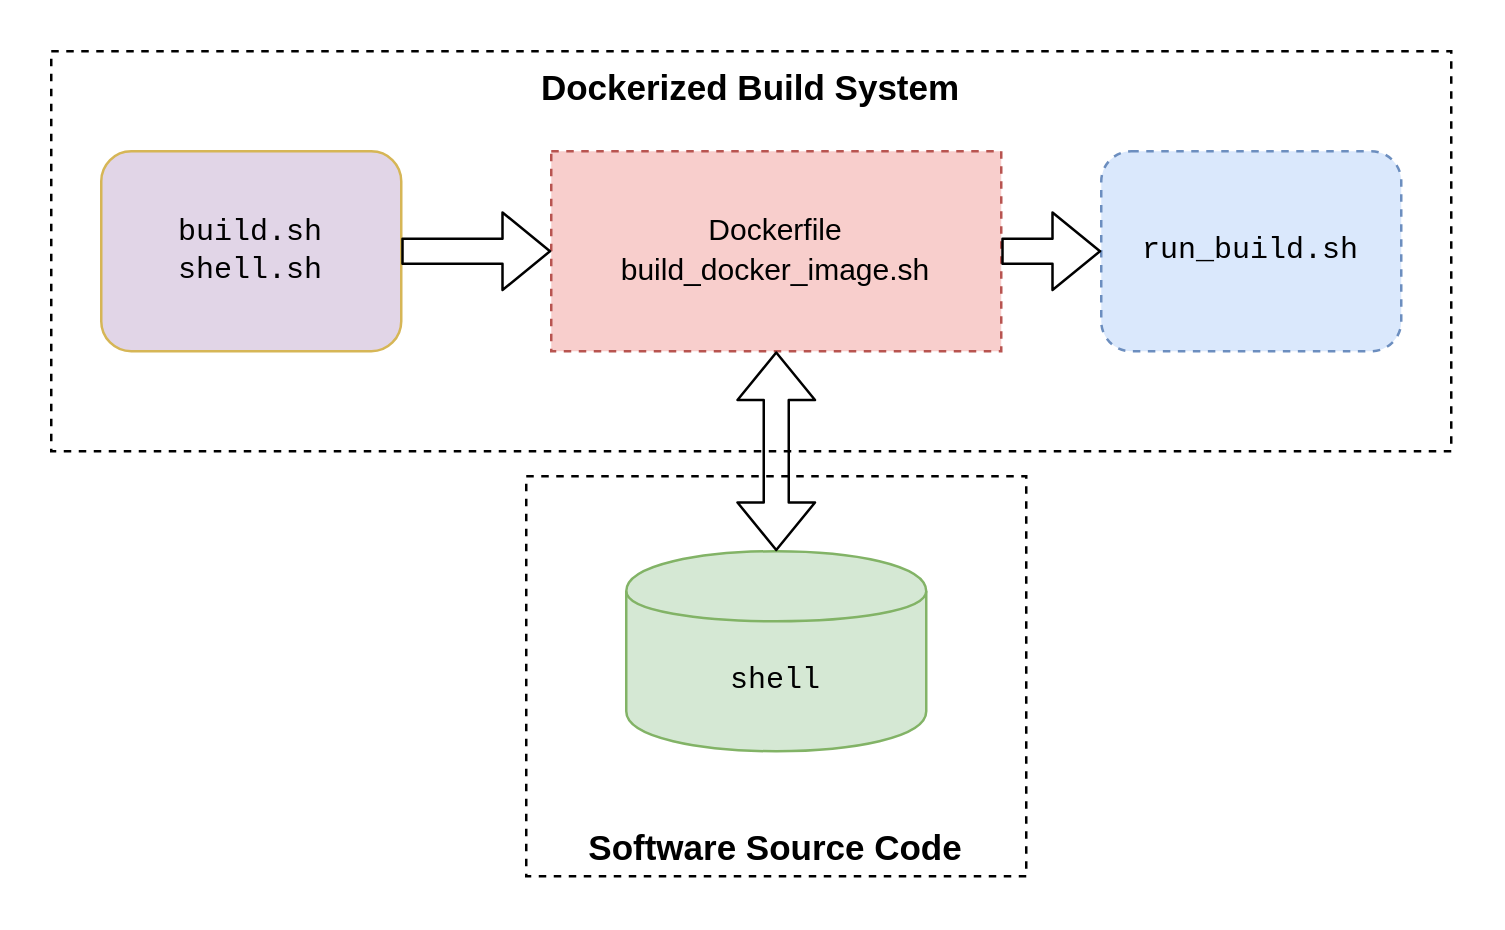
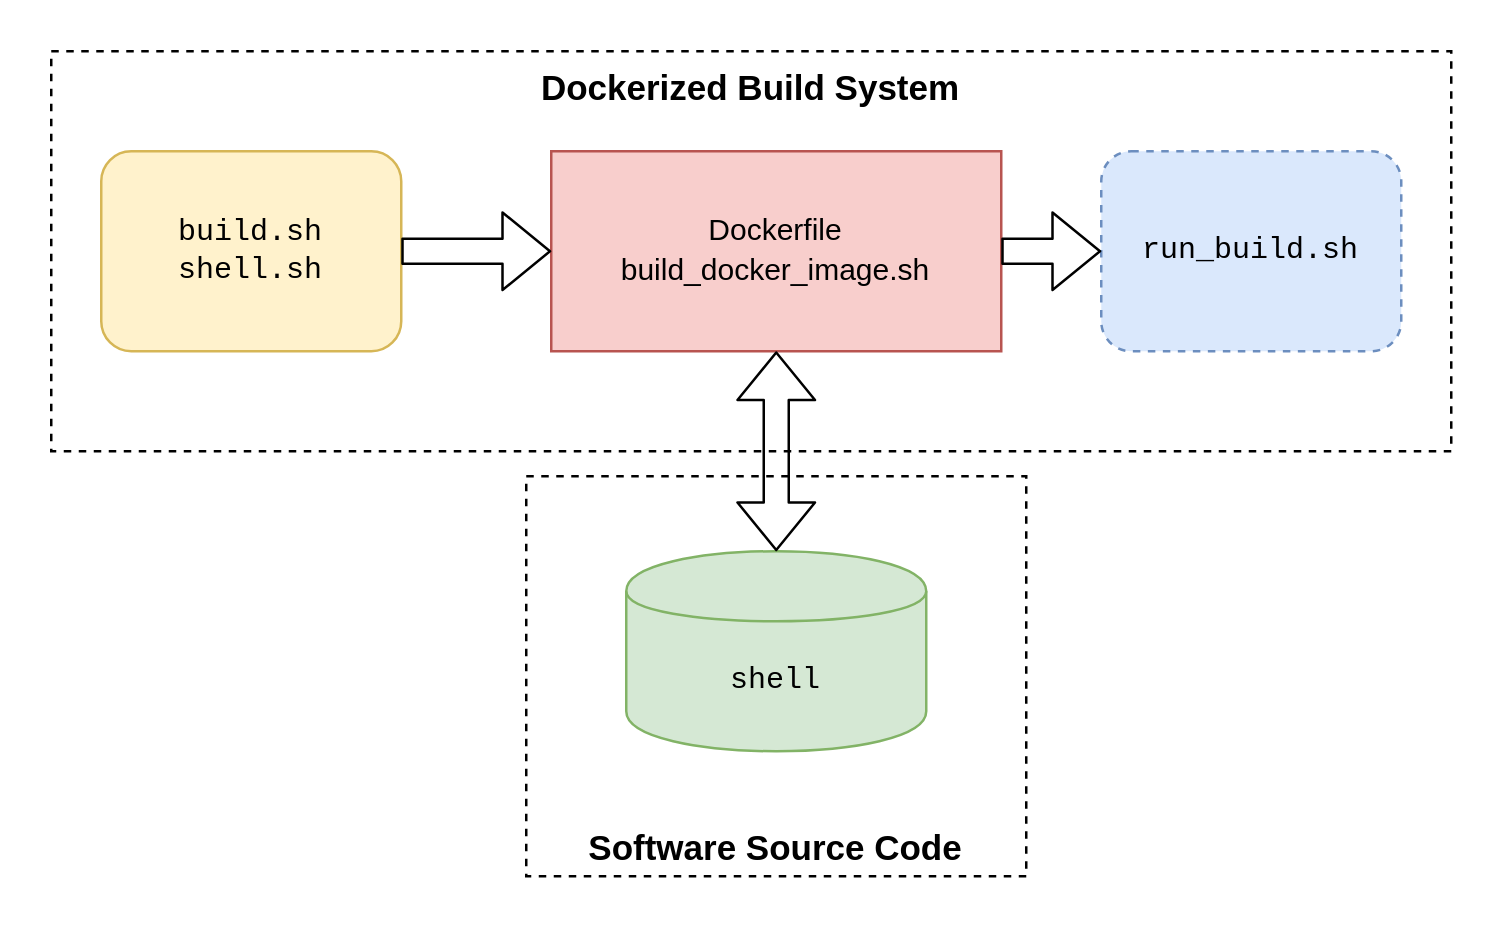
node "build.sh shell.sh": fillcolor #e1d5e7 -> #fff2cc
node "Dockerfile build_docker_image.sh": style dashed -> solid
